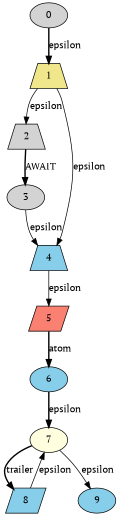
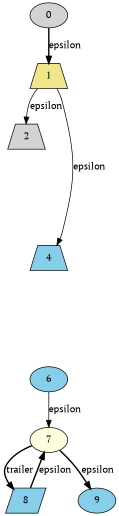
node "3": removed
node "5": removed
edge "6" -> "7": style bold -> solid
edge "7" -> "9": style solid -> bold
edge "8" -> "7": style solid -> bold
